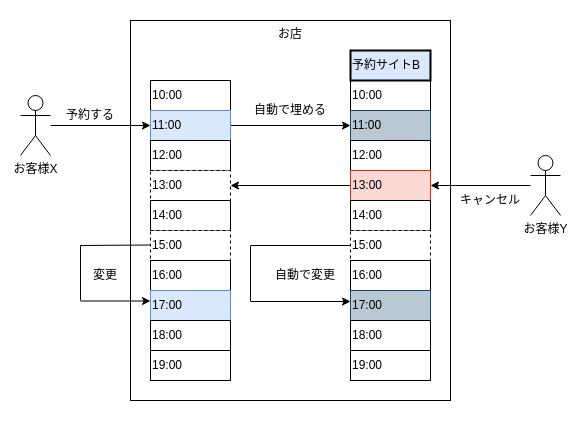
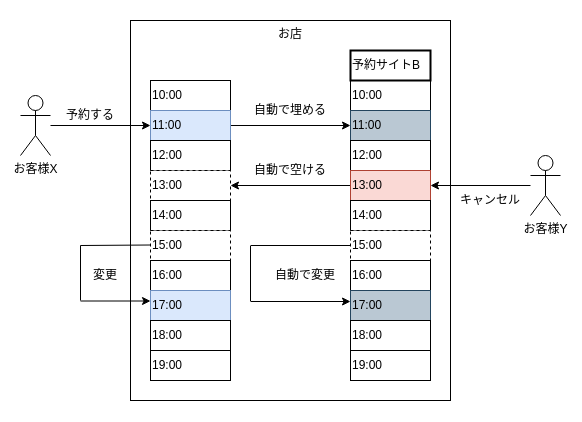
node "予約サイトB": fillcolor #dae8fc -> #ffffff
node "自動で空ける": added
